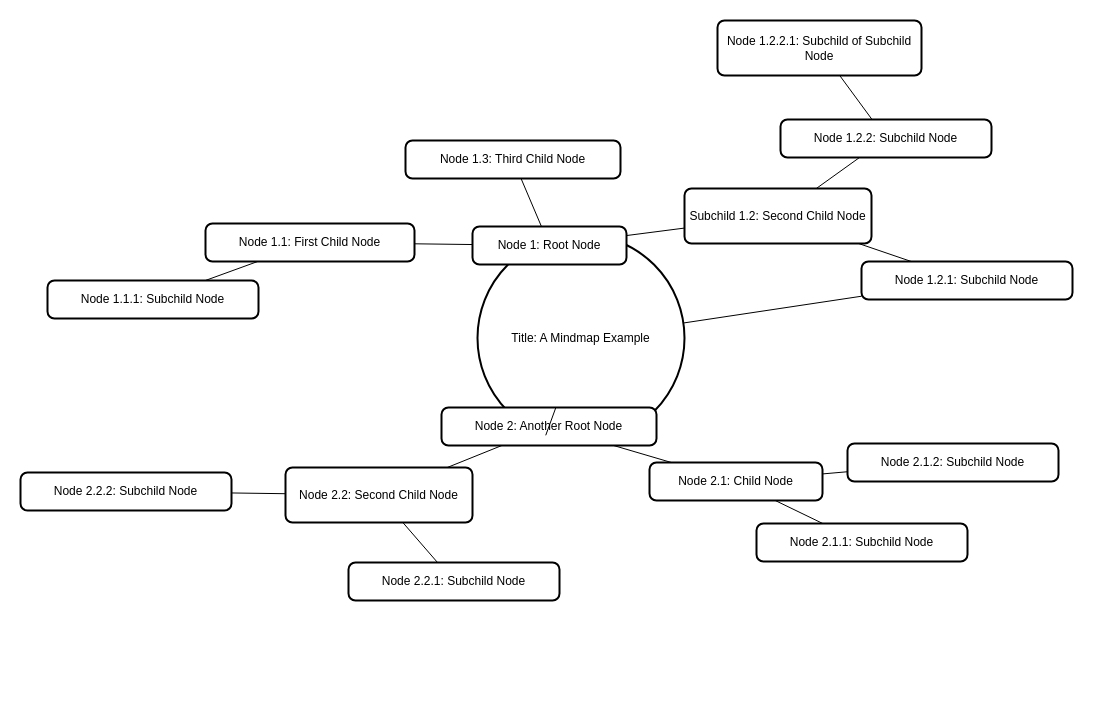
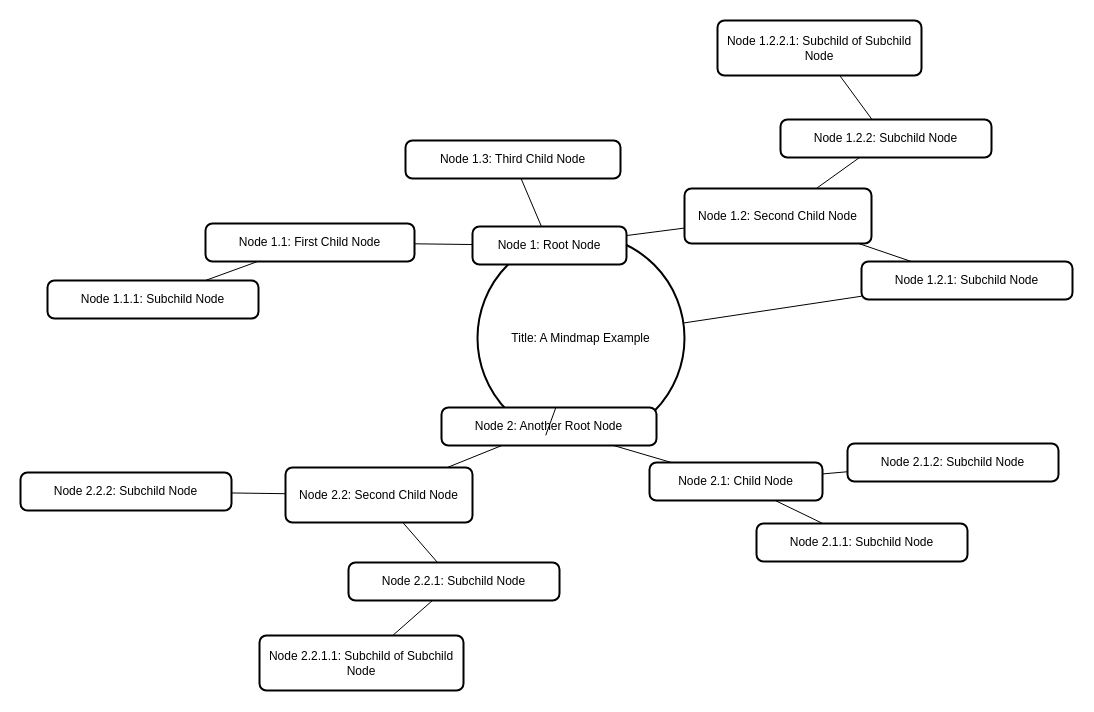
node "Subchild 1.2: Second Child Node": label "Subchild 1.2: Second Child Node" -> "Node 1.2: Second Child Node"
edge "Node 2.2.1: Subchild Node" -- "Node 2.2.1.1: Subchild of Subchild Node": added
node "Node 2.2.1.1: Subchild of Subchild Node": added
